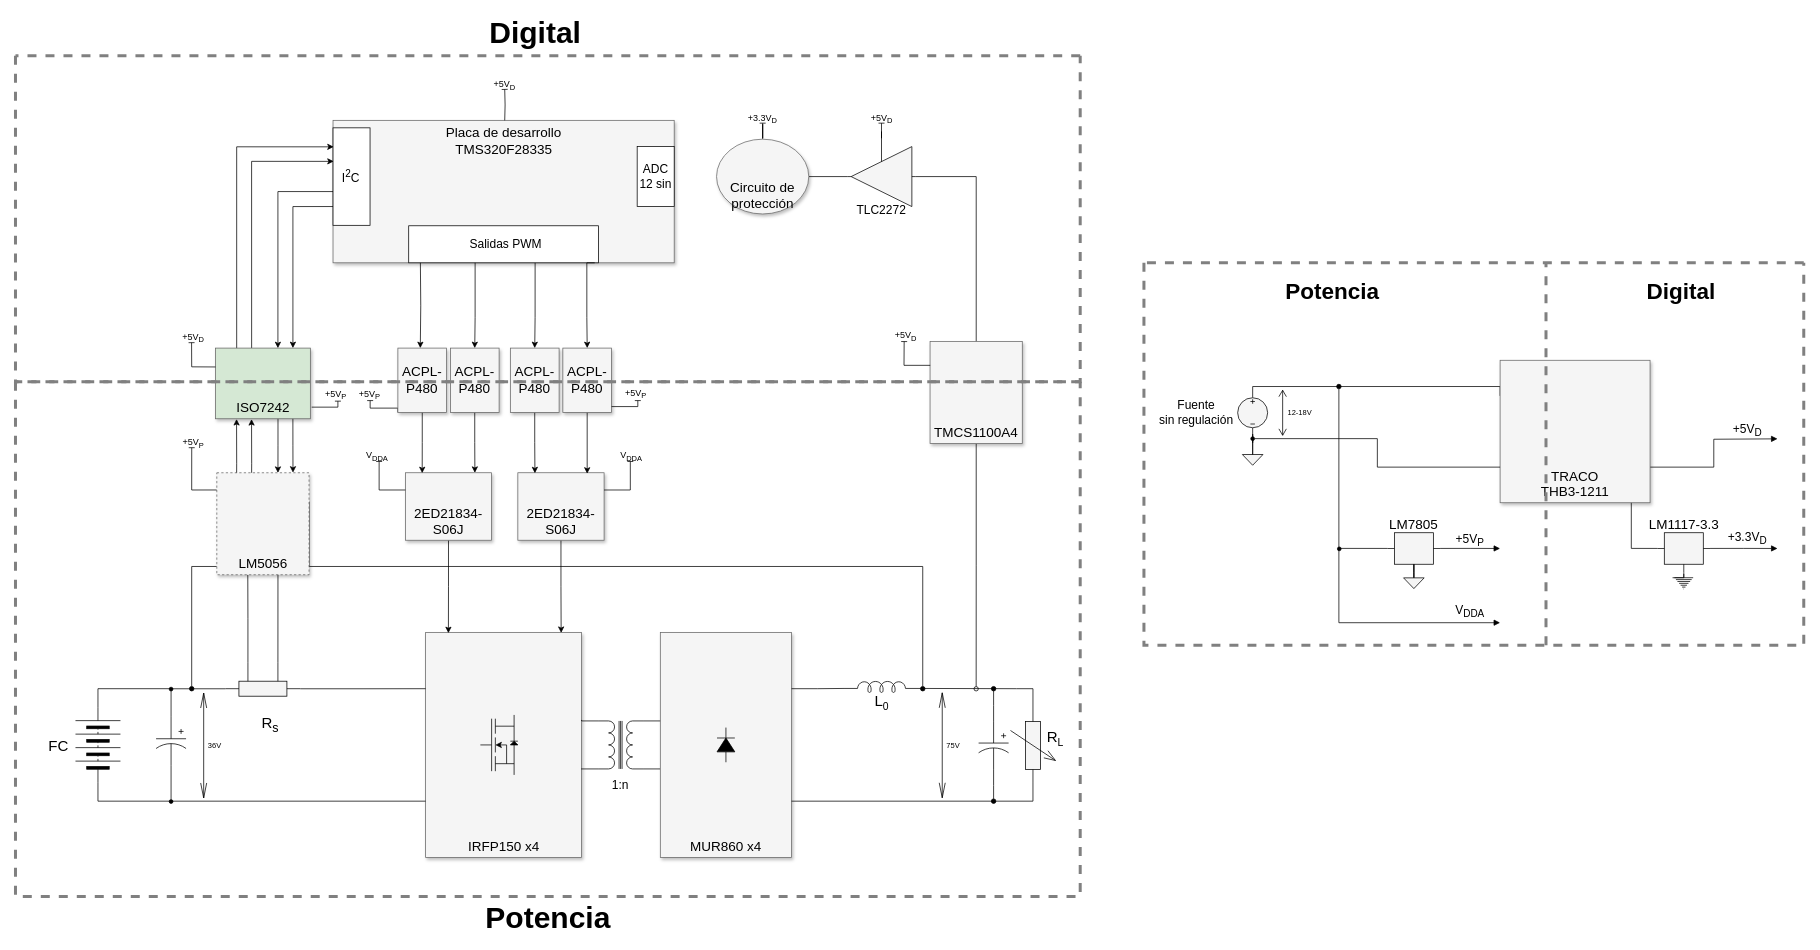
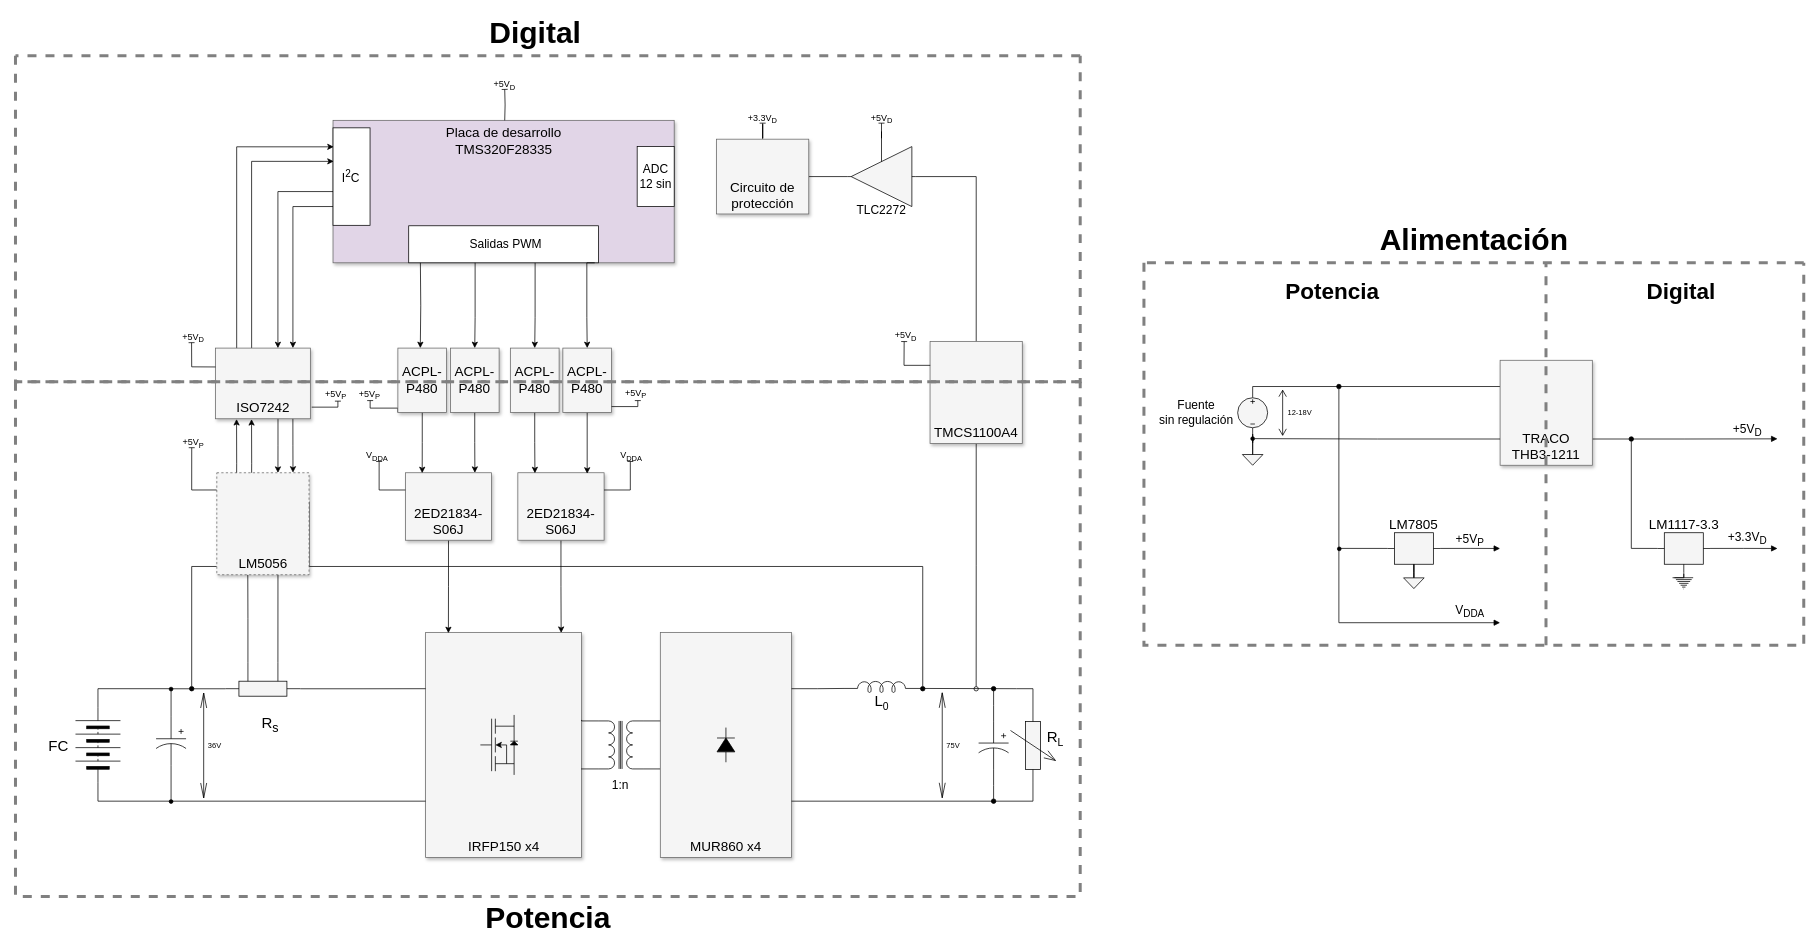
node "Placa de desarrollo TMS320F28335": fillcolor #f5f5f5 -> #e1d5e7
node "Circuito de protección": shape ellipse -> rectangle
node "Alimentación": added
node "ISO7242": fillcolor #d5e8d4 -> #f5f5f5
node "TRACO THB3-1211": size 150x143 -> 92x105
